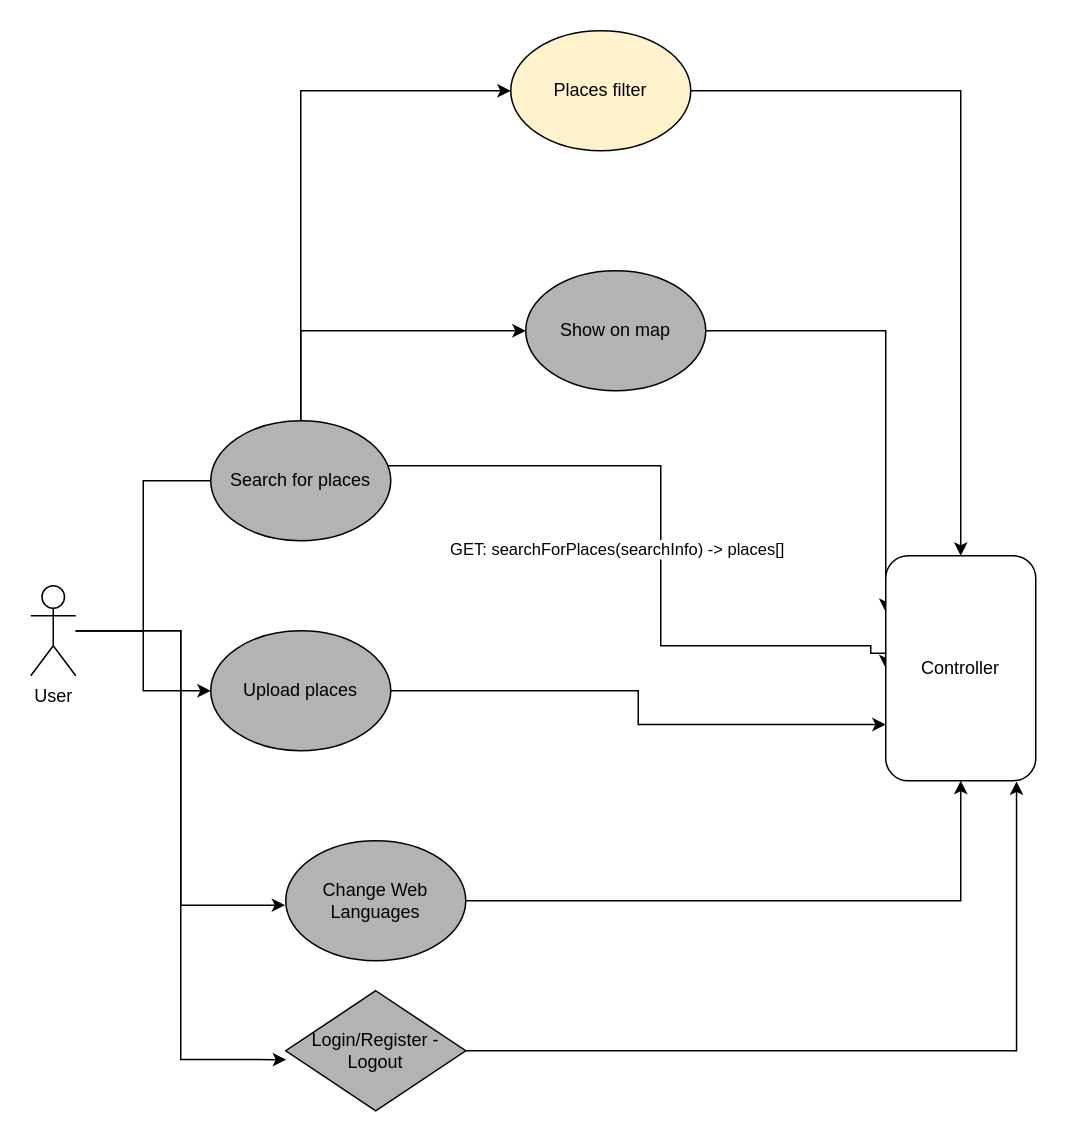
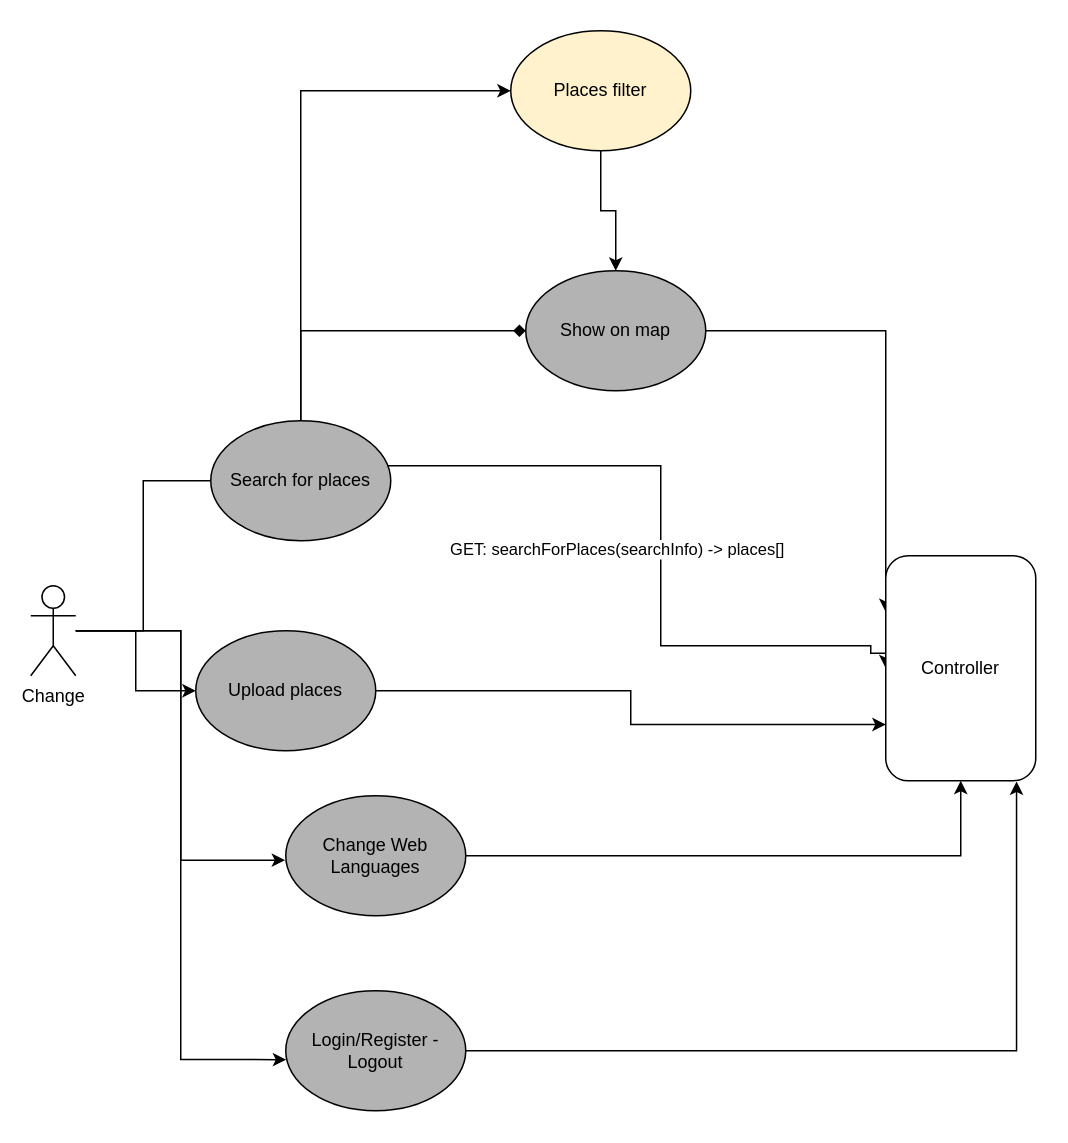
edge "Places filter" -> "Controller": now "Places filter" -> "Show on map"
edge "Search for places" -> "Show on map": arrowhead classic -> diamond
node "Upload places": moved (301, 691) -> (286, 691)
node "User": label "User" -> "Change"
node "Change Web Languages": moved (376, 901) -> (376, 856)
node "Login/Register - Logout": shape diamond -> ellipse
